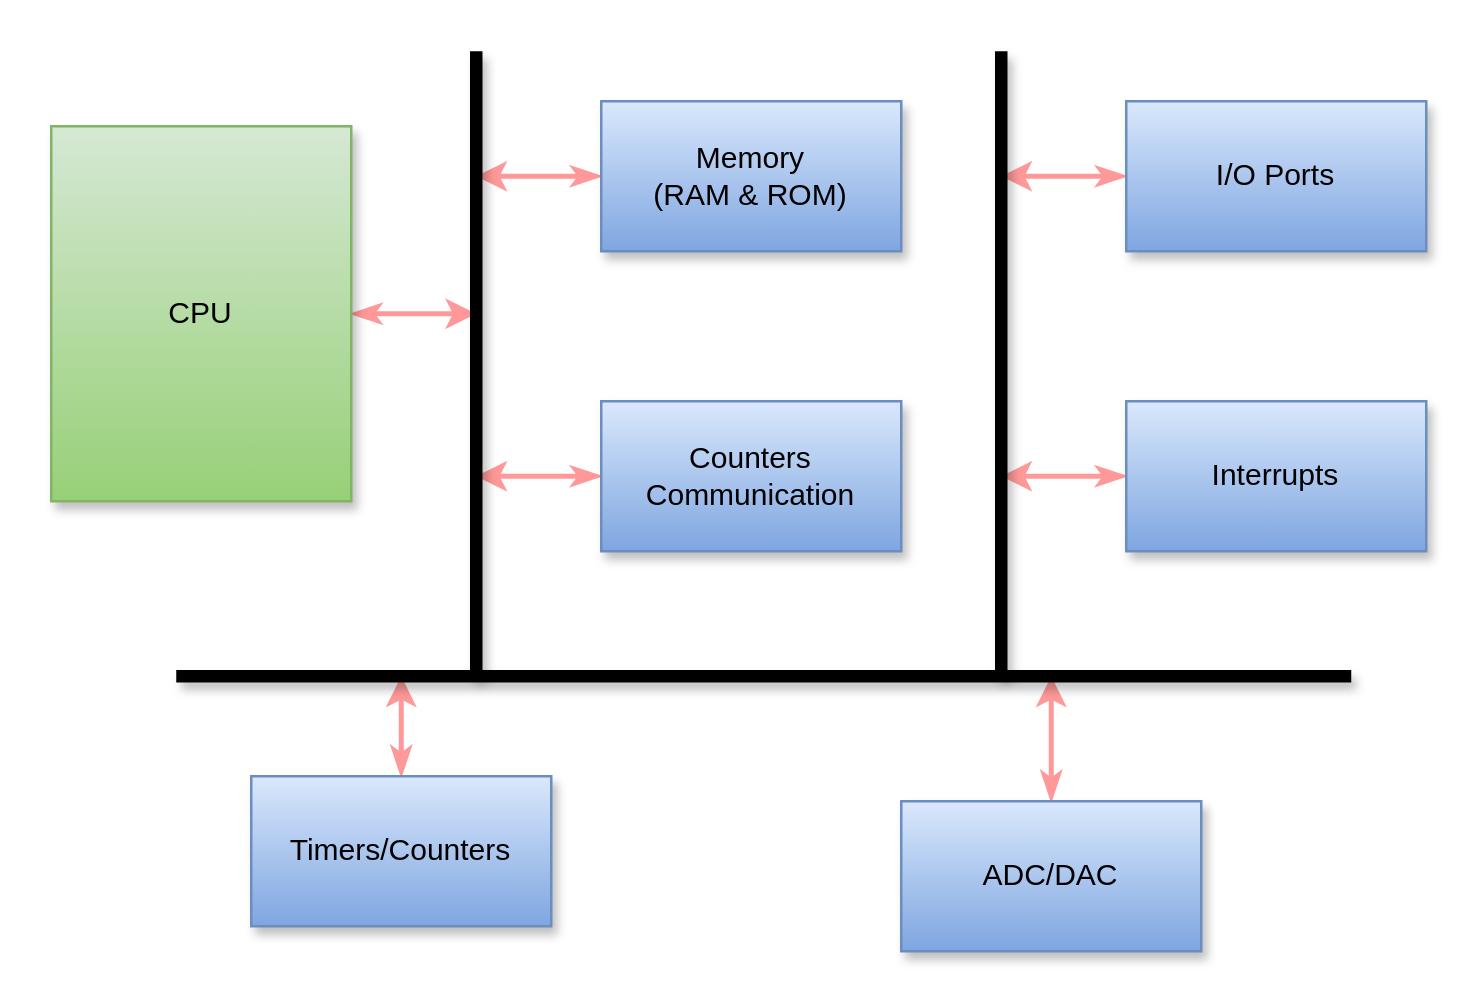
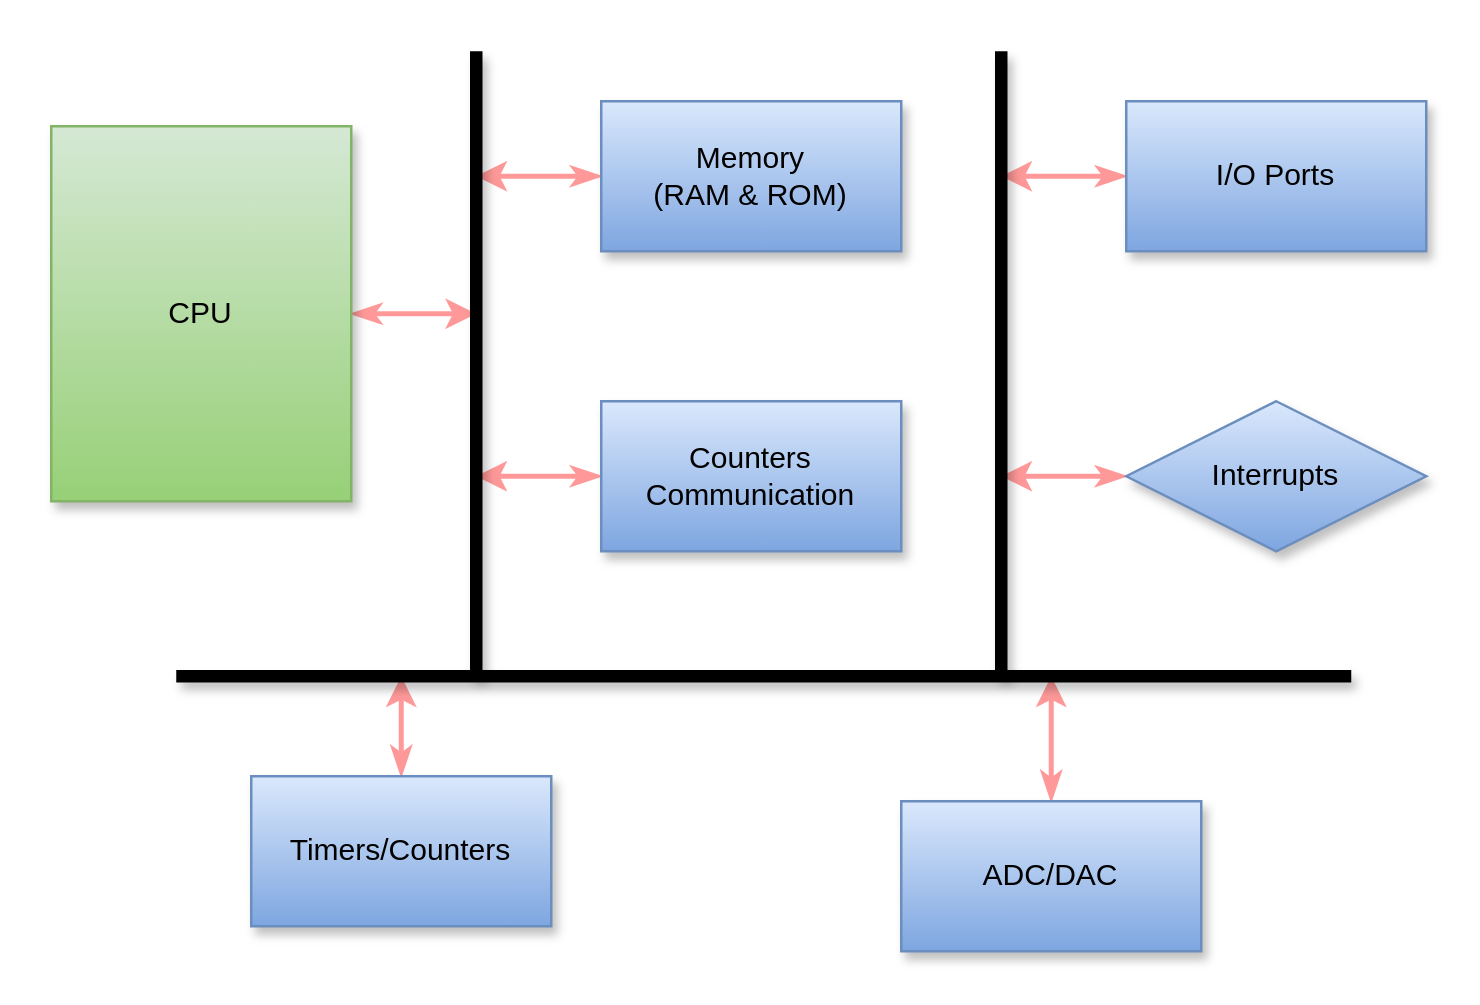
node "Interrupts": shape rectangle -> diamond
